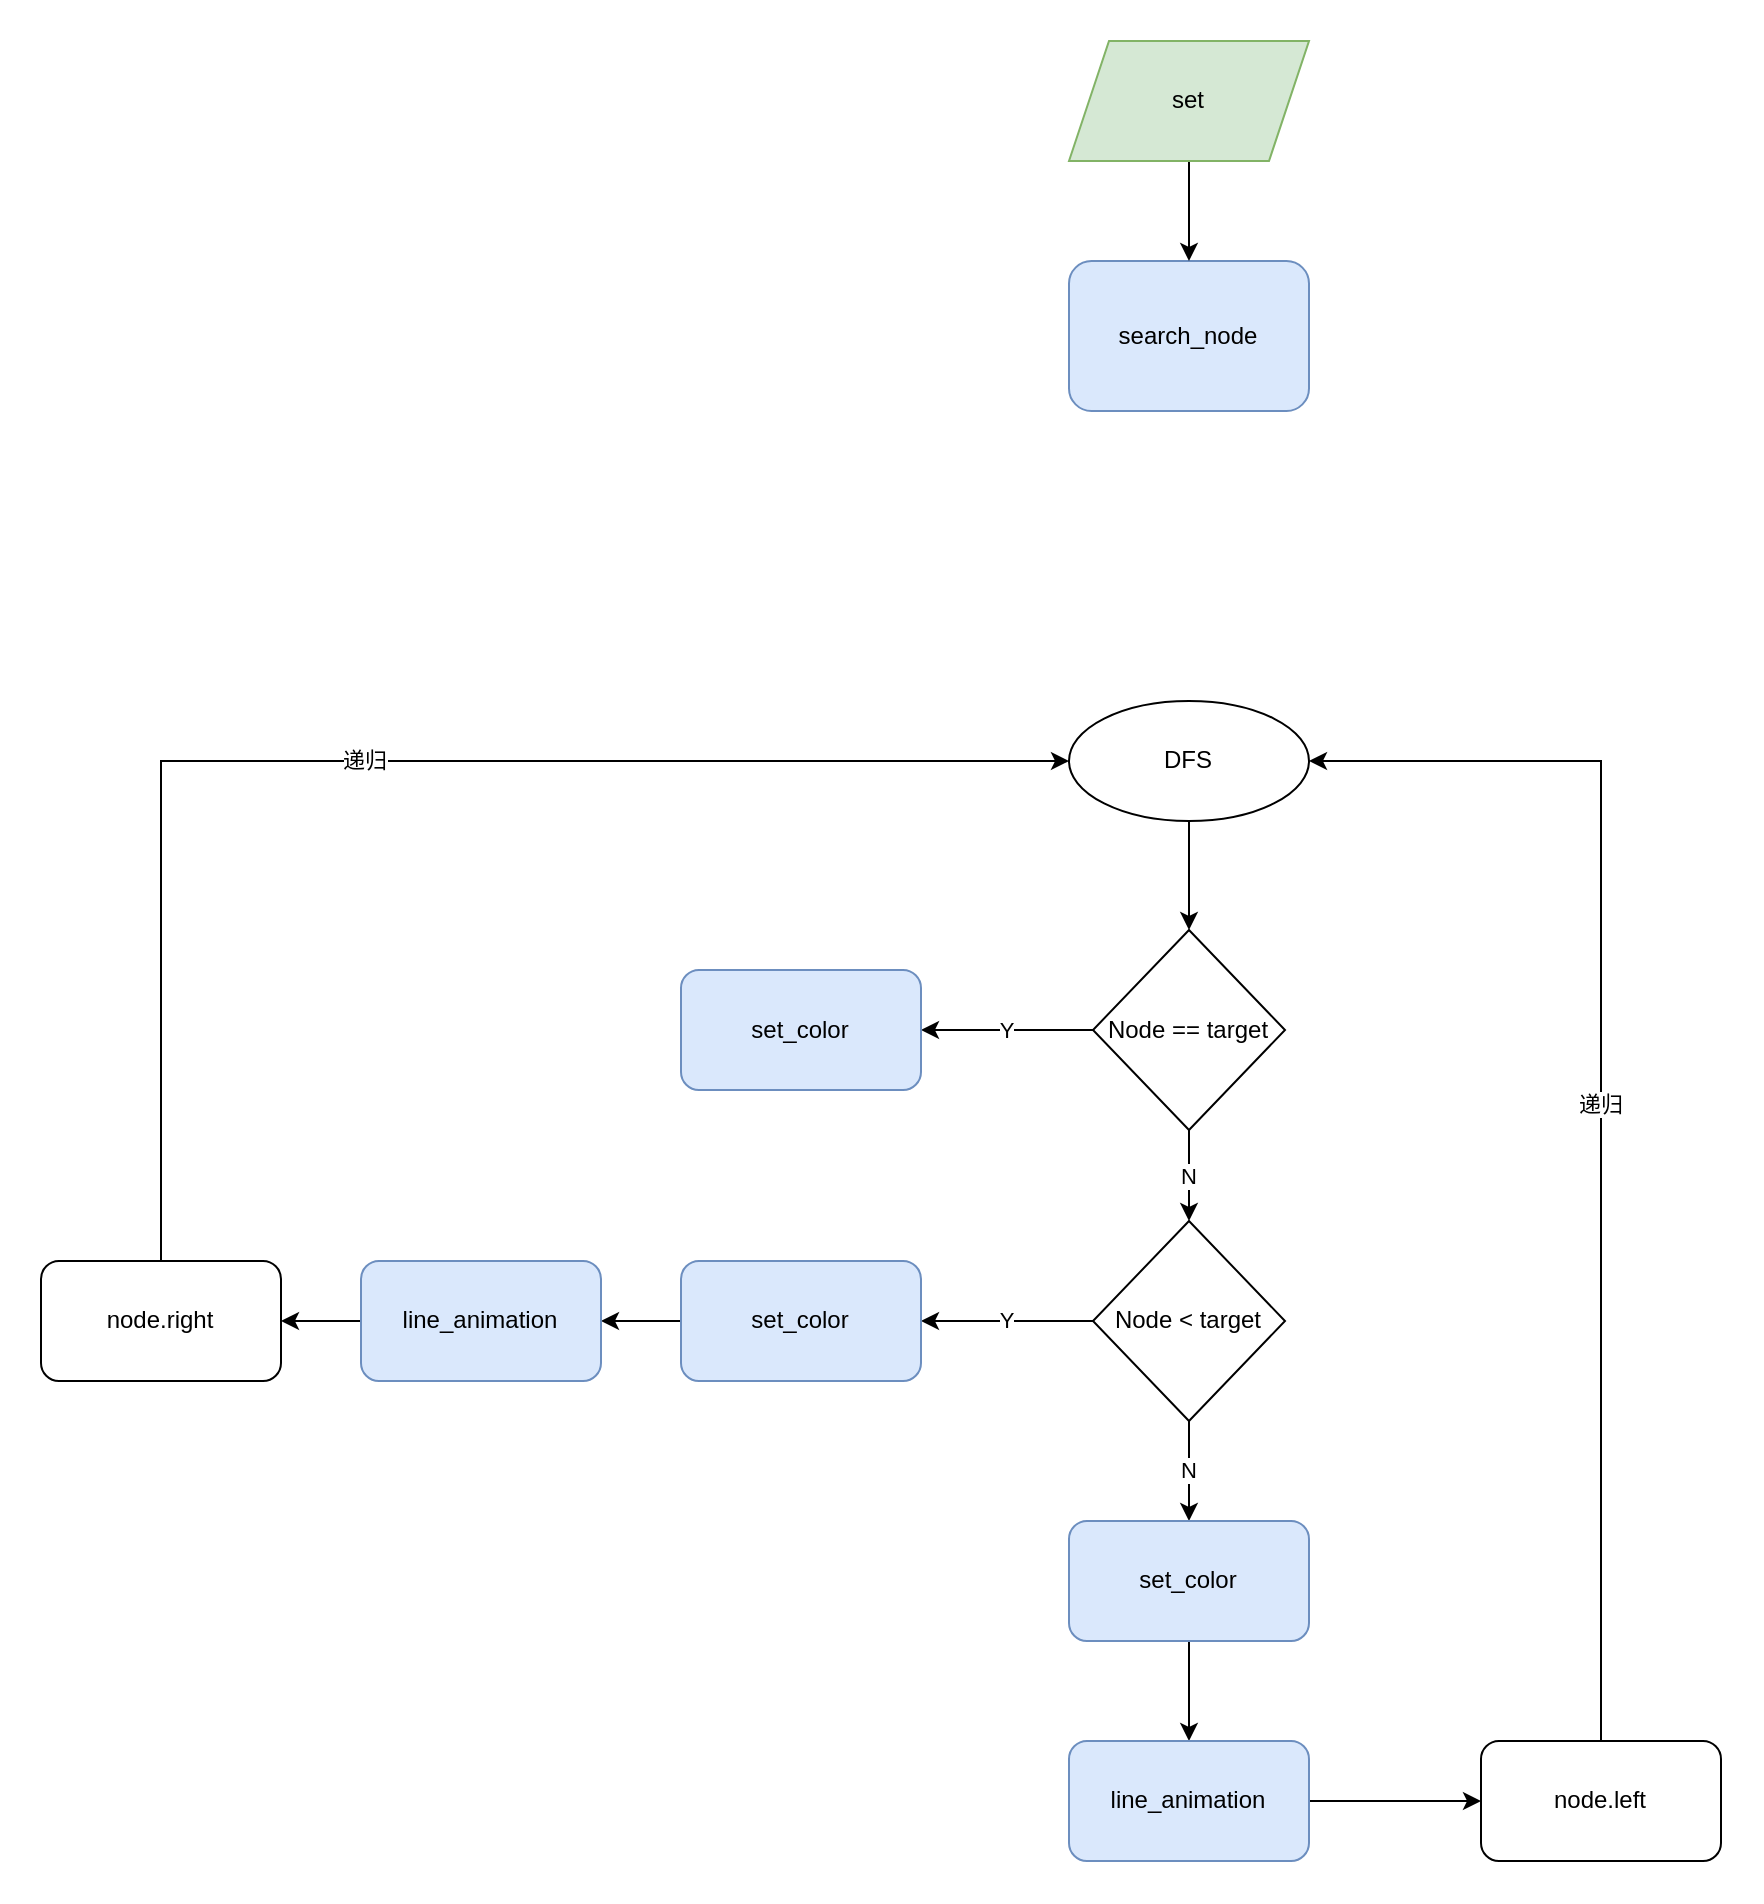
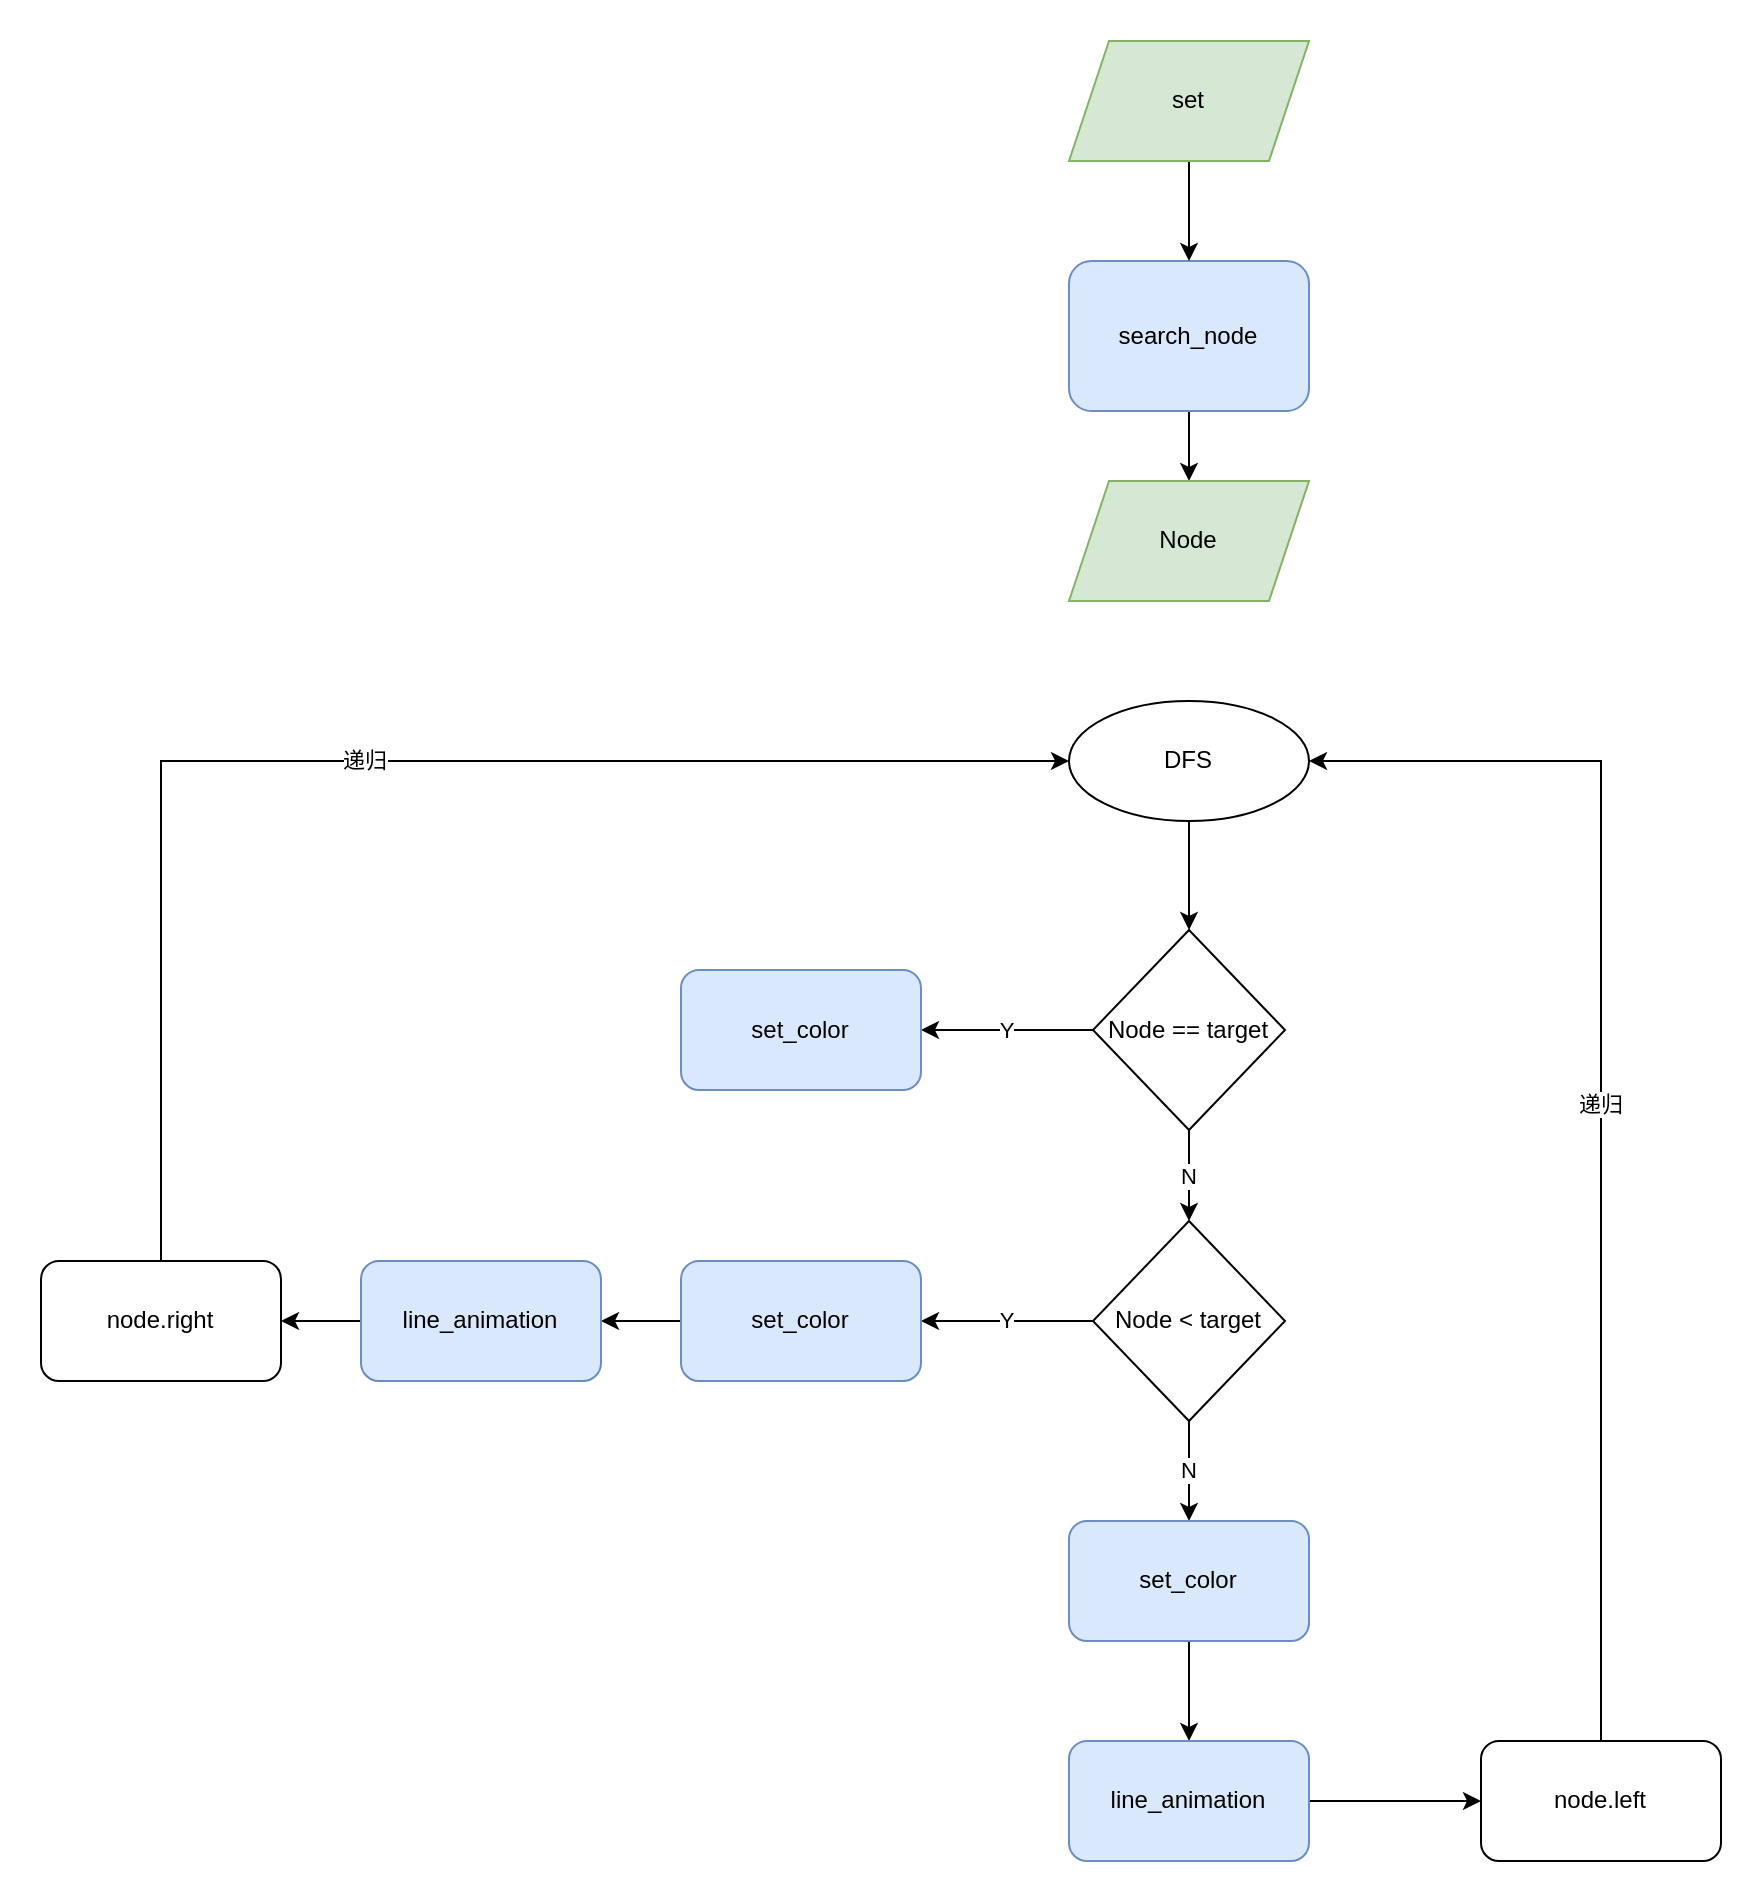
edge "search_node" -> "Node": added
node "Node": added
